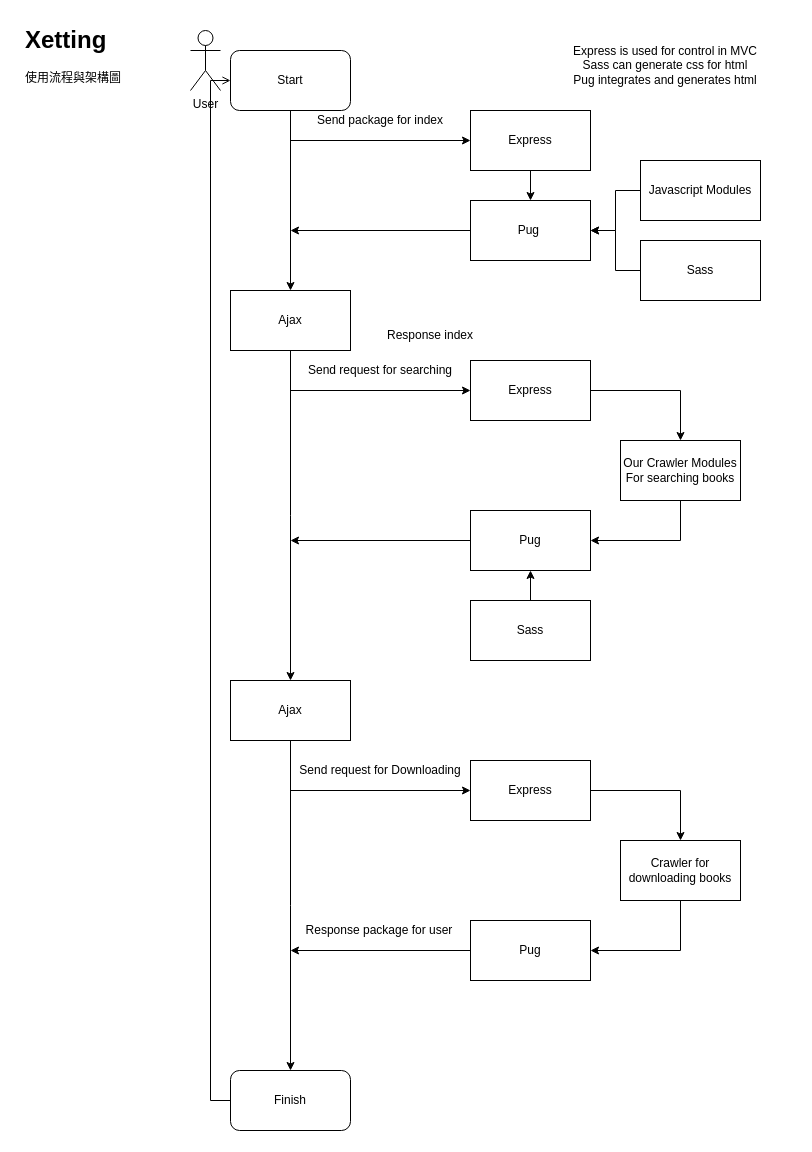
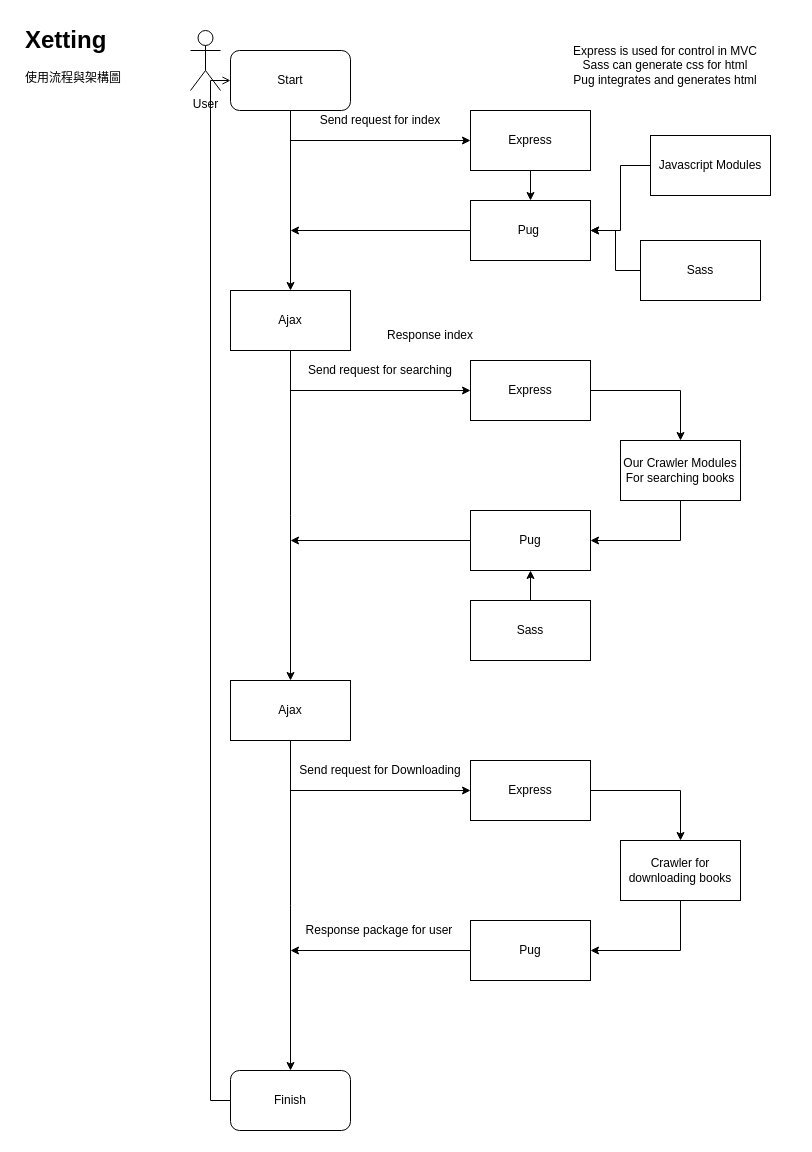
node "Send package for index": label "Send package for index" -> "Send request for index"
node "Javascript Modules": moved (701, 191) -> (711, 166)
